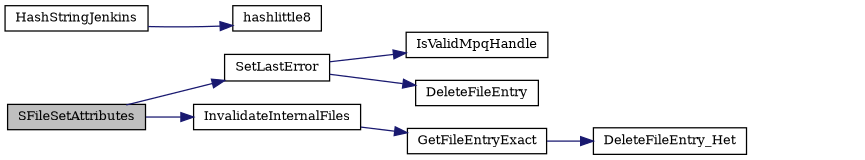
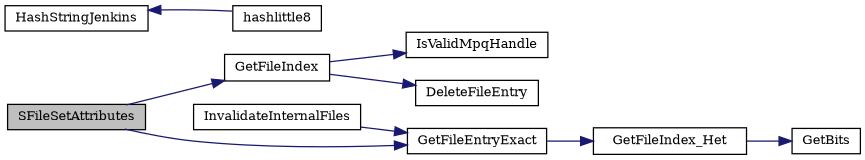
edge "HashStringJenkins" -> "hashlittle8": reversed
node "SetLastError": label "SetLastError" -> "GetFileIndex"
edge "SFileSetAttributes" -> "InvalidateInternalFiles": now "SFileSetAttributes" -> "GetFileEntryExact"
node "DeleteFileEntry_Het": label "DeleteFileEntry_Het" -> "GetFileIndex_Het"
node "GetBits": added
